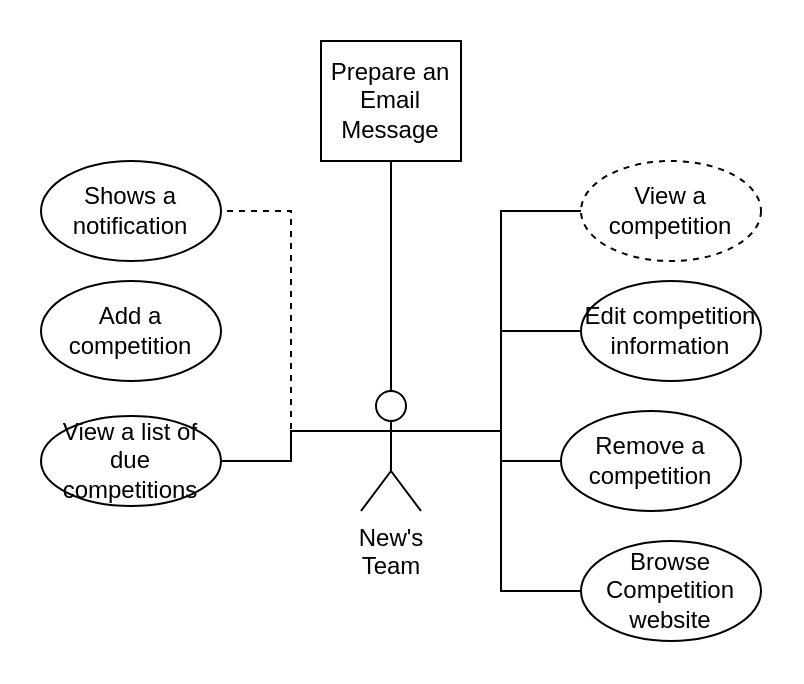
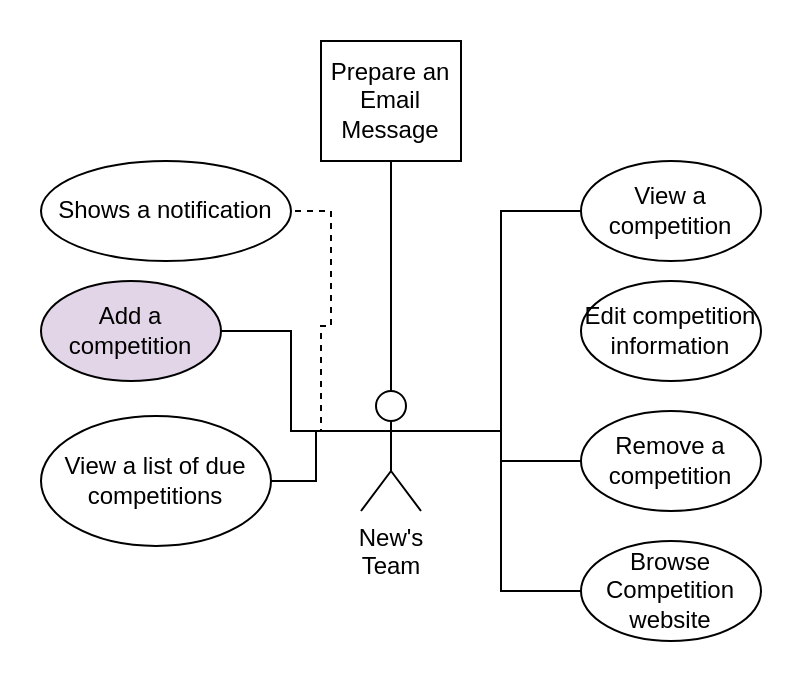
node "Shows a notification": size 180x100 -> 250x100
node "View a competition": style dashed -> solid
node "Add a competition": fillcolor #ffffff -> #e1d5e7
edge "Add a competition" -- "New's Team": added
edge "Edit competition information" -- "New's Team": removed
node "View a list of due competitions": size 180x90 -> 230x130
node "Remove a competition": moved (651, 461) -> (671, 461)
